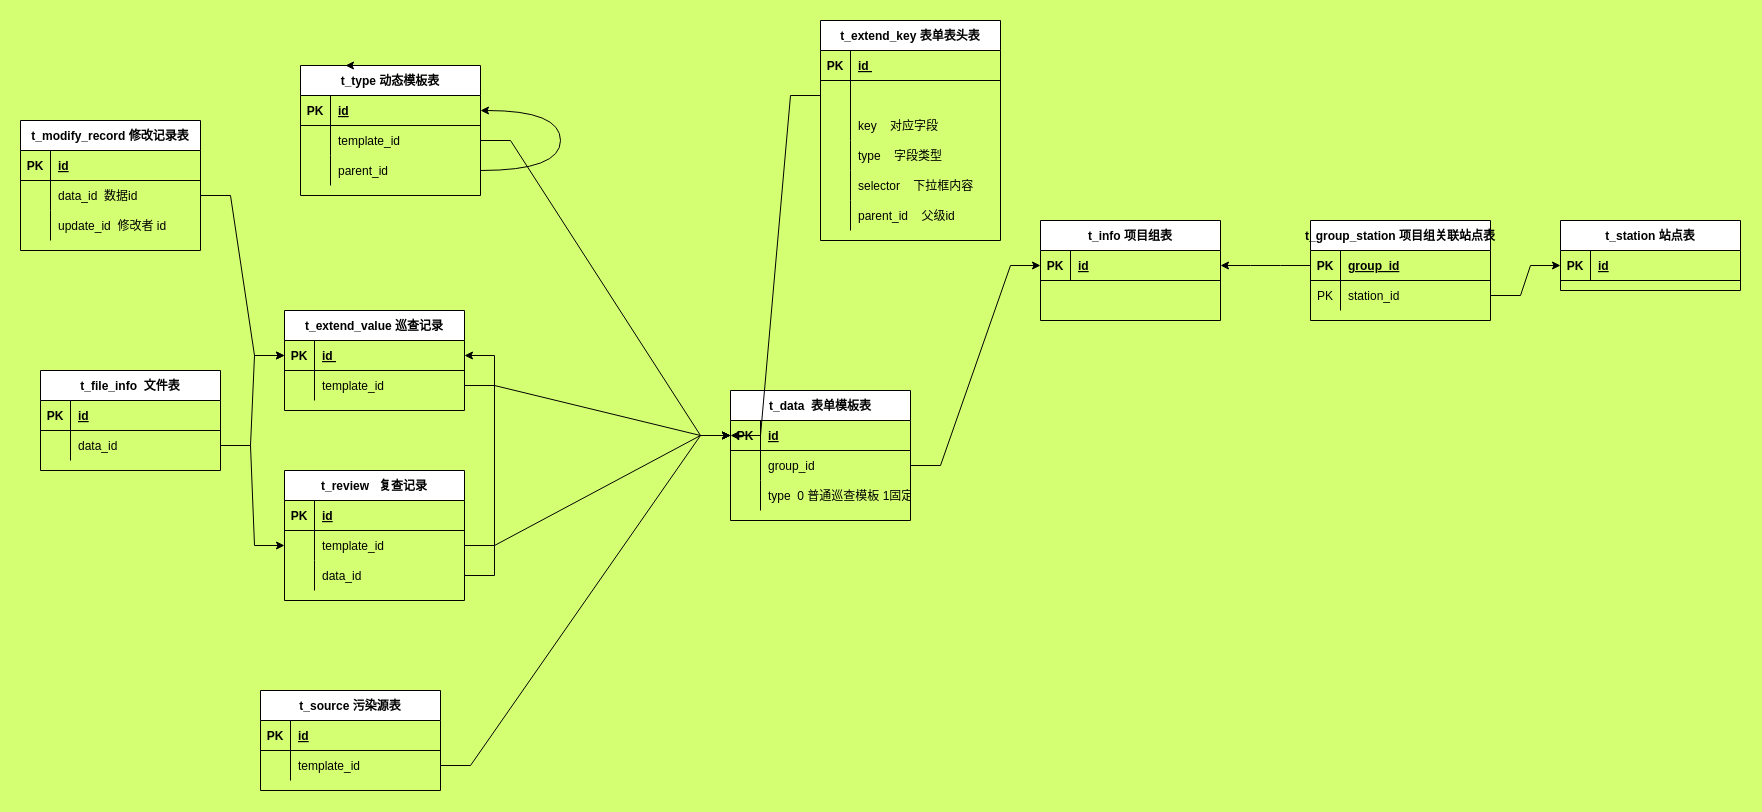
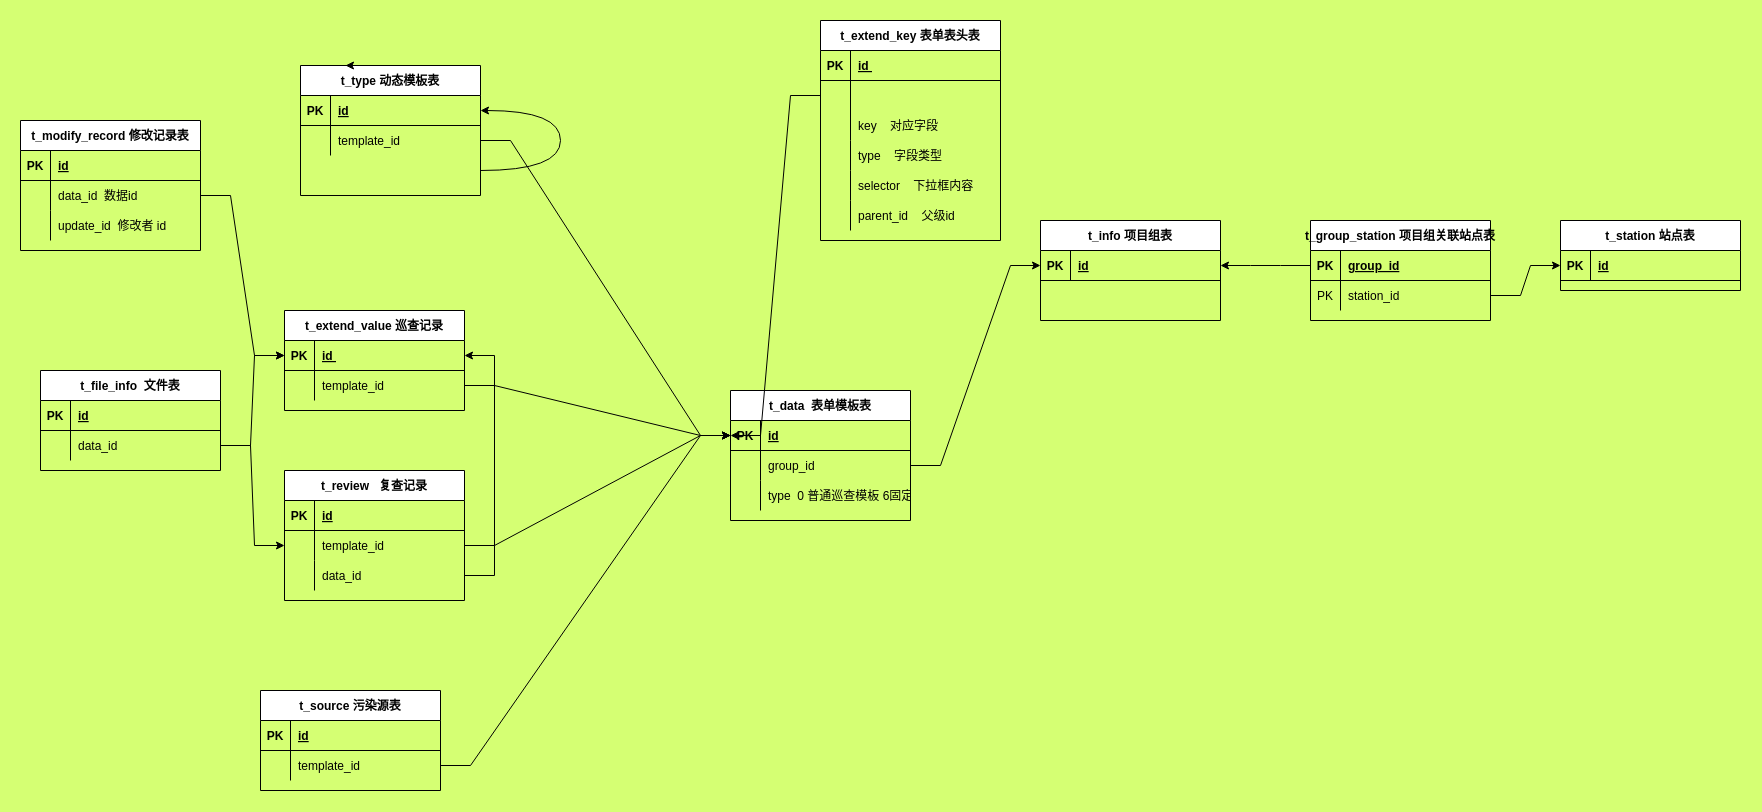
node "parent_id": removed
node "type 0 普通巡查模板 1固定巡查模板": label "type 0 普通巡查模板 1固定巡查模板" -> "type 0 普通巡查模板 6固定巡查模板"
